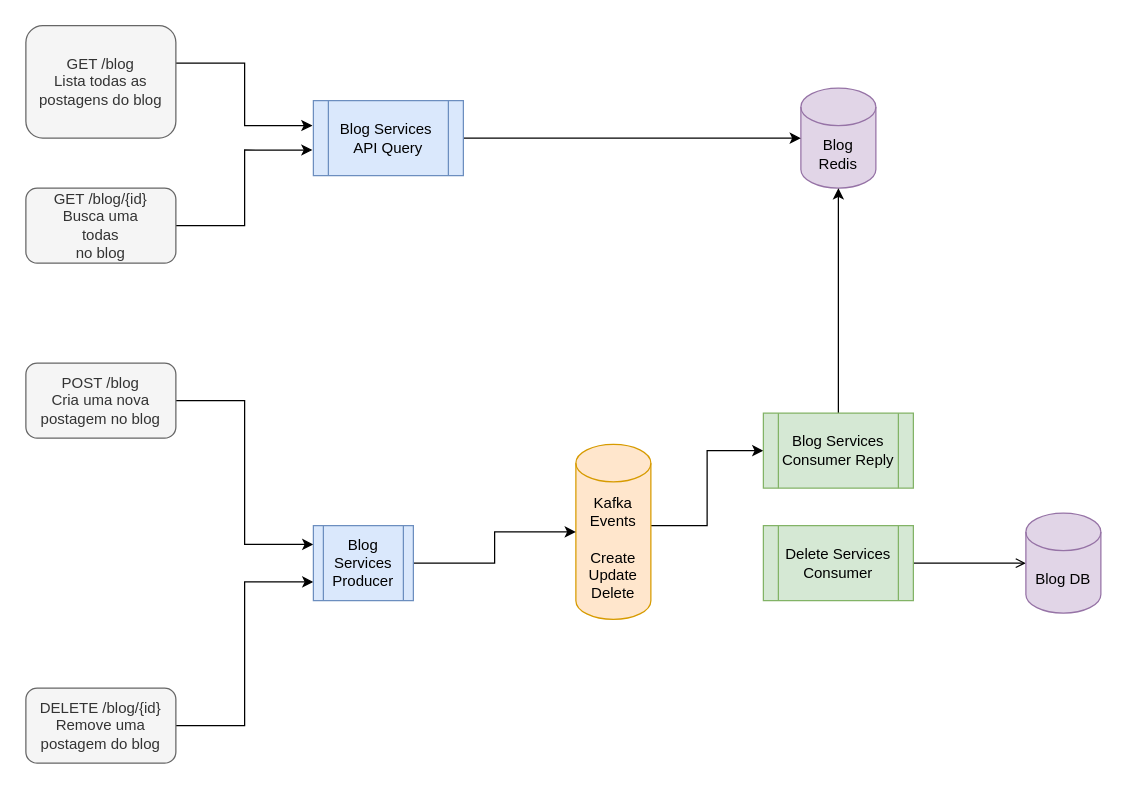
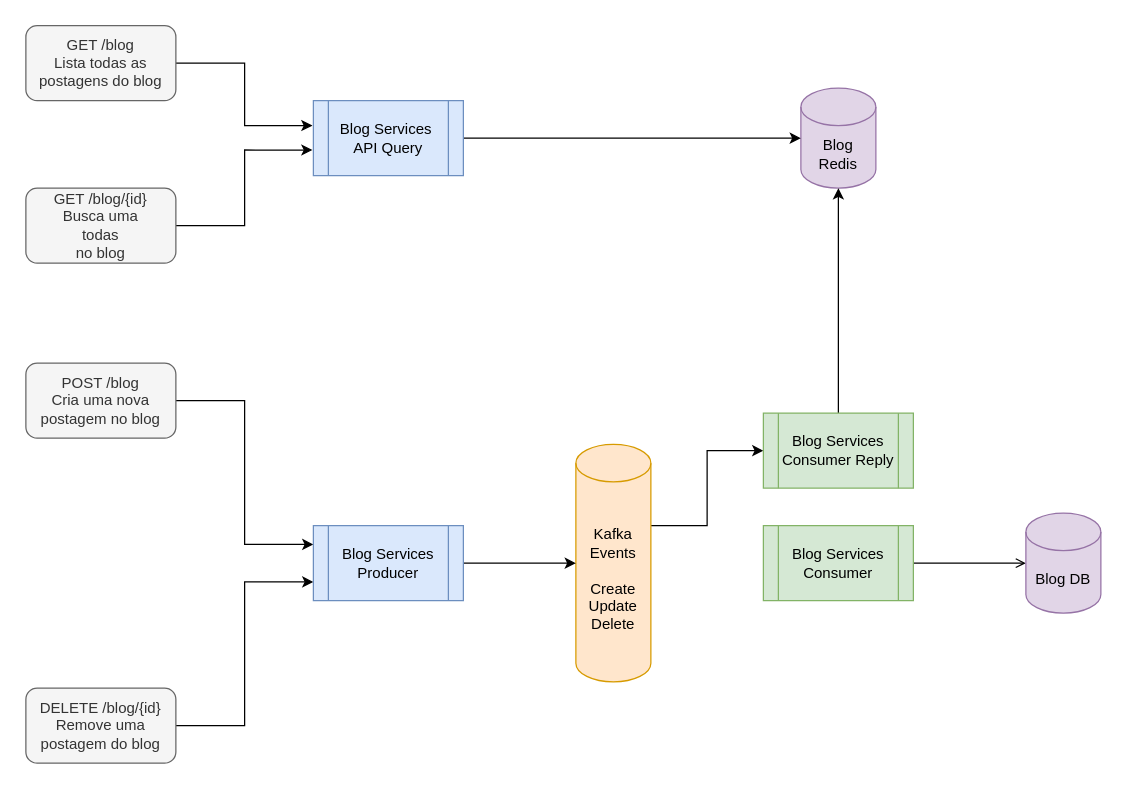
node "GET /blog Lista todas as postagens do blog": size 150x113 -> 150x75
node "Kafka Events Create Update Delete": size 75x175 -> 75x238
node "Blog Services Producer": size 100x75 -> 150x75
node "Delete Services Consumer": label "Delete Services Consumer" -> "Blog Services Consumer"
